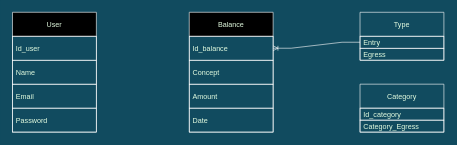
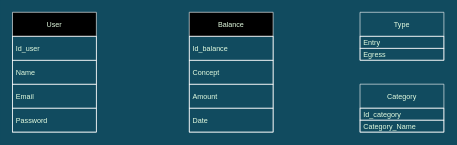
edge "Entry" -> "Id_balance": removed
node "Category_Egress": label "Category_Egress" -> "Category_Name"
